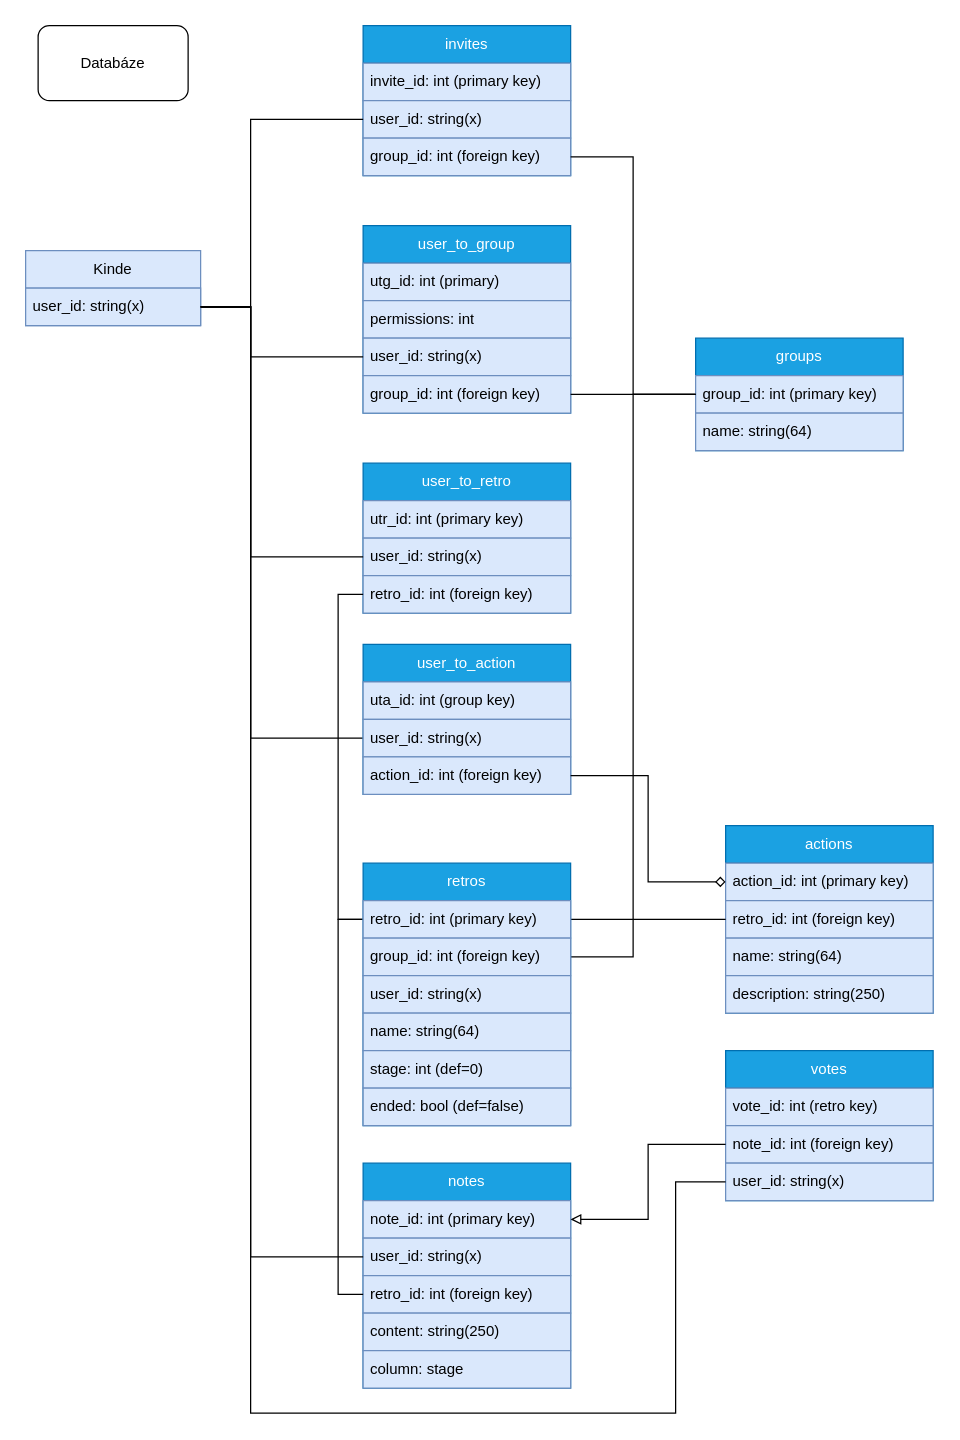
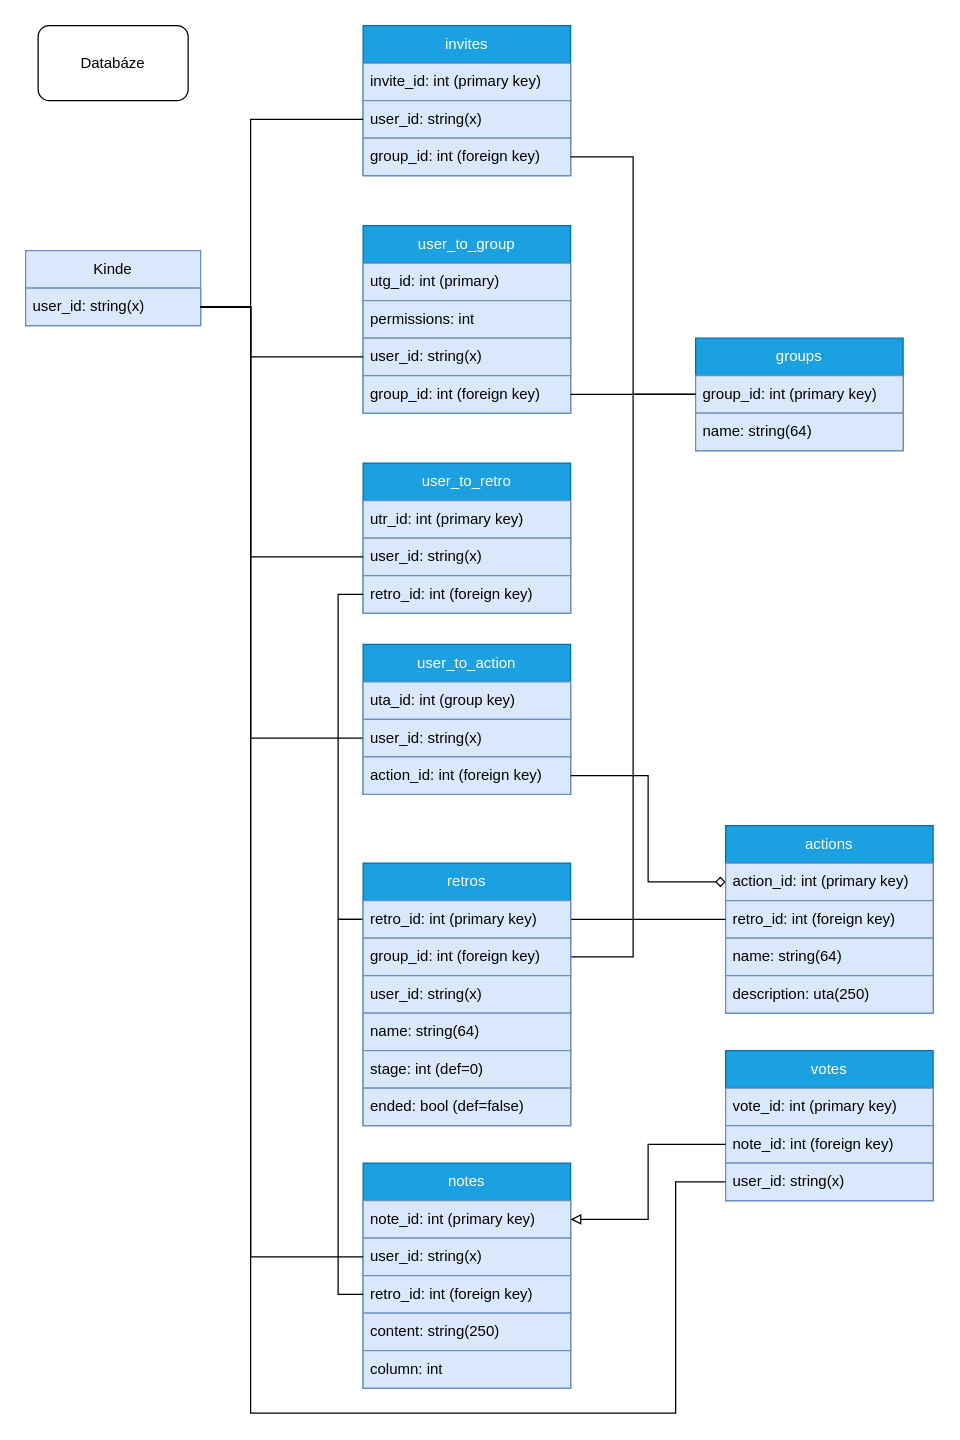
node "description: string(250)": label "description: string(250)" -> "description: uta(250)"
node "vote_id: int (retro key)": label "vote_id: int (retro key)" -> "vote_id: int (primary key)"
node "column: stage": label "column: stage" -> "column: int"
